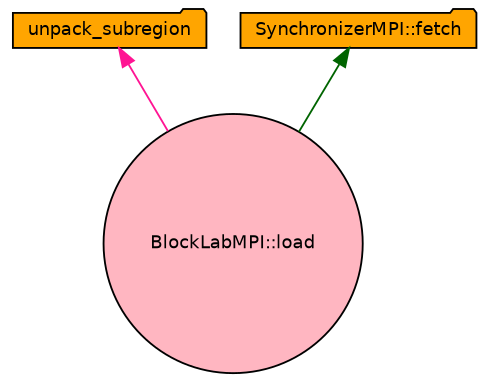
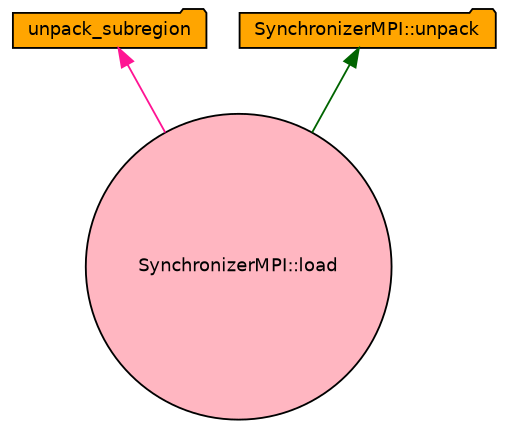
node "SynchronizerMPI::fetch": label "SynchronizerMPI::fetch" -> "SynchronizerMPI::unpack"
node "BlockLabMPI::load": label "BlockLabMPI::load" -> "SynchronizerMPI::load"
